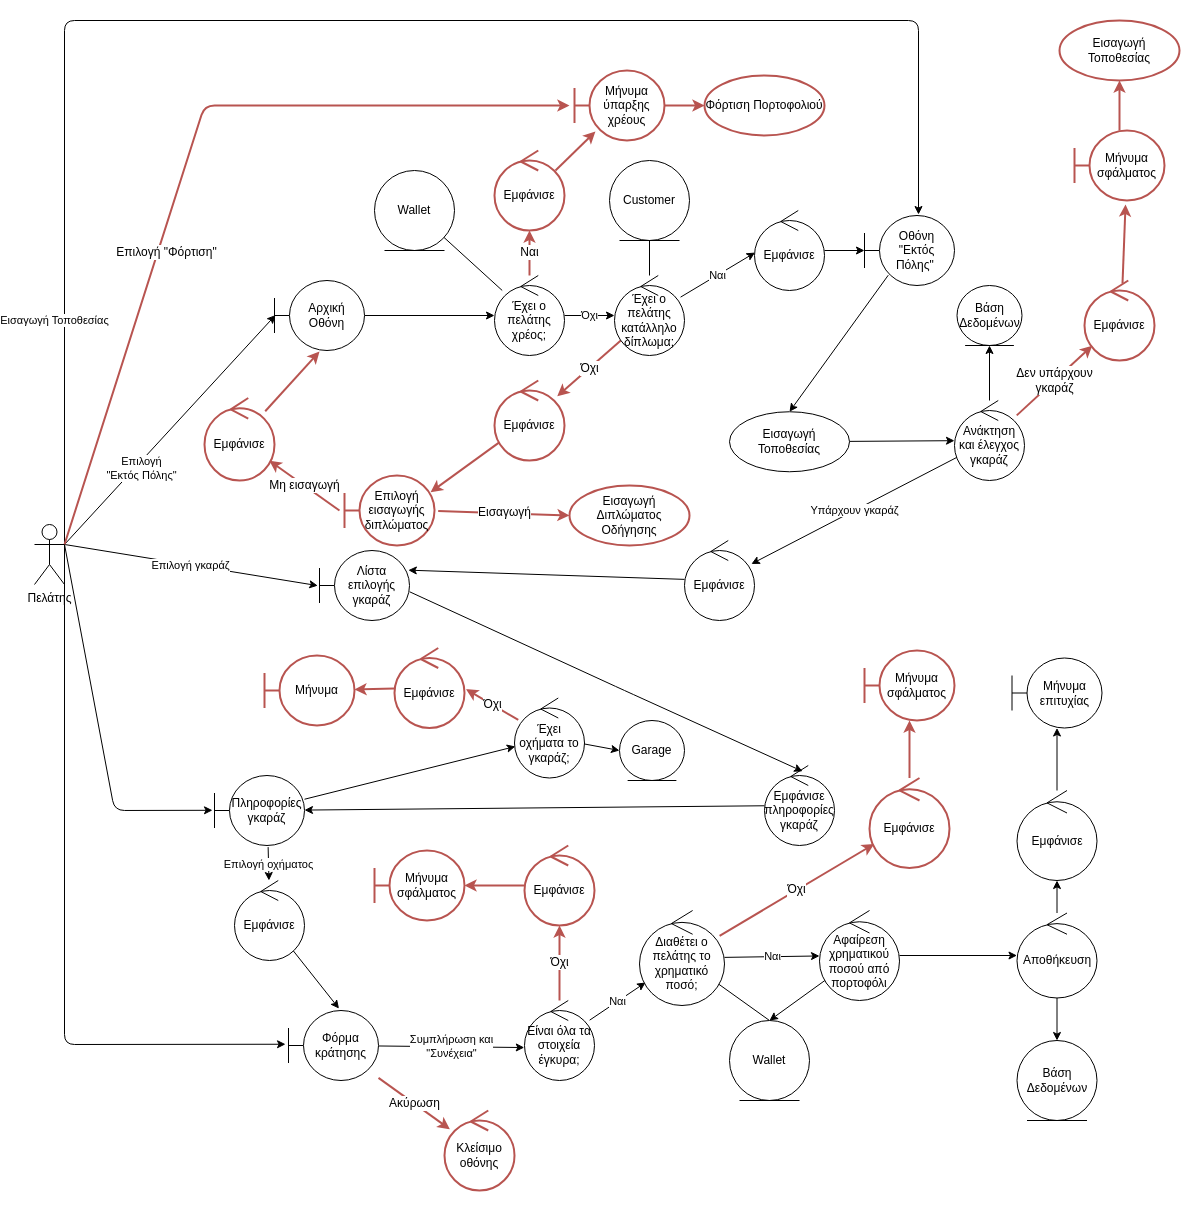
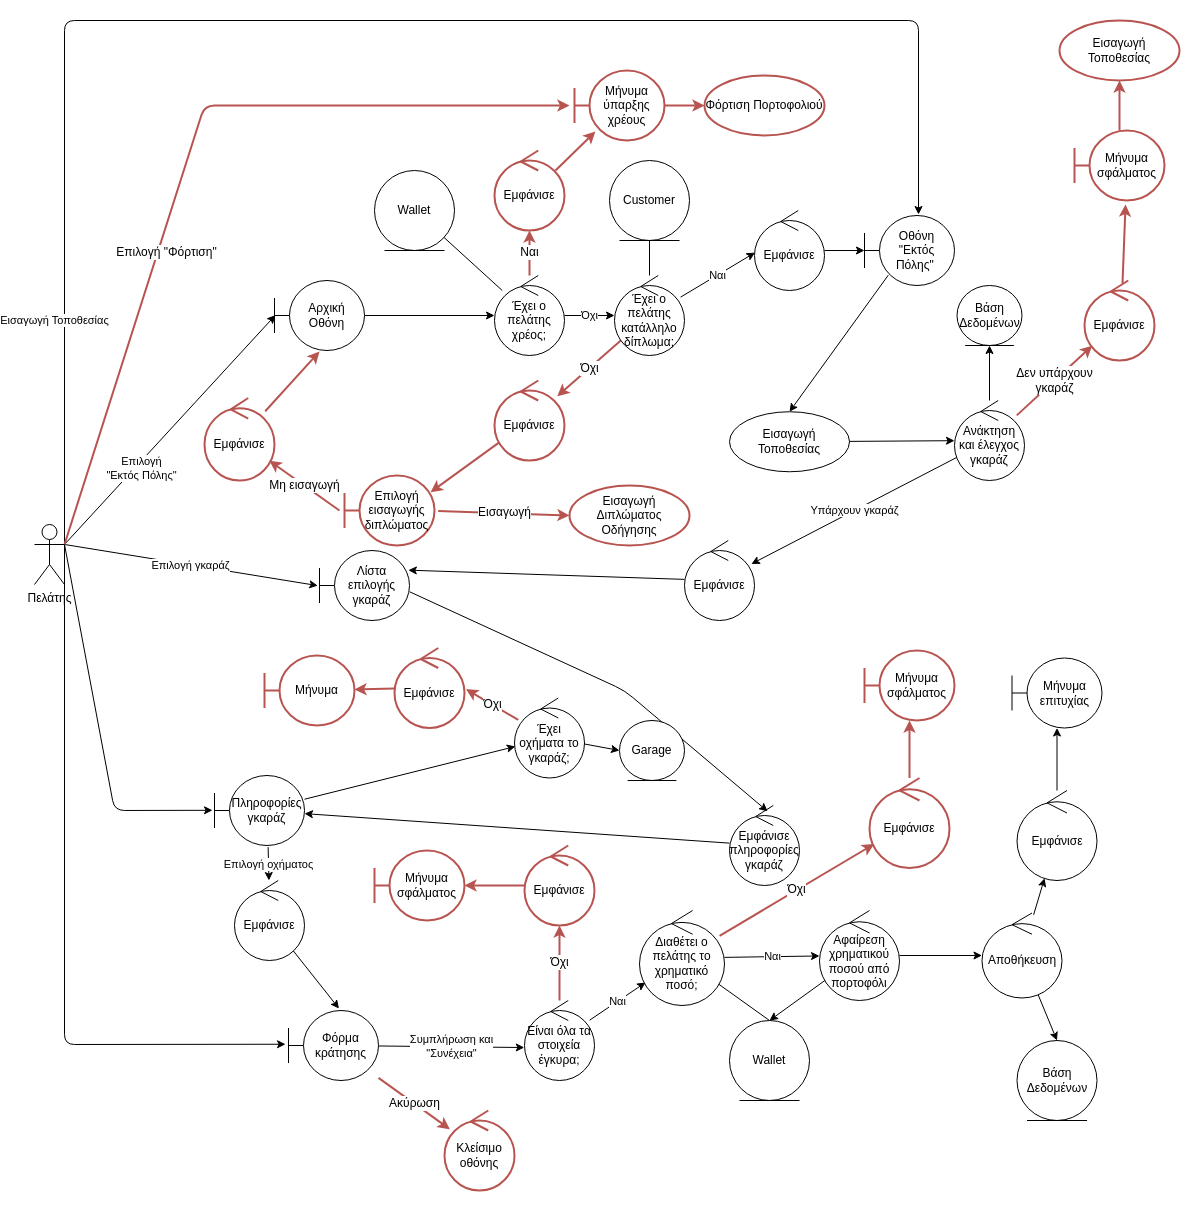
node "Εμφάνισε πληροφορίες γκαράζ": moved (800, 806) -> (765, 846)
node "Αποθήκευση": moved (1057, 956) -> (1022, 956)
